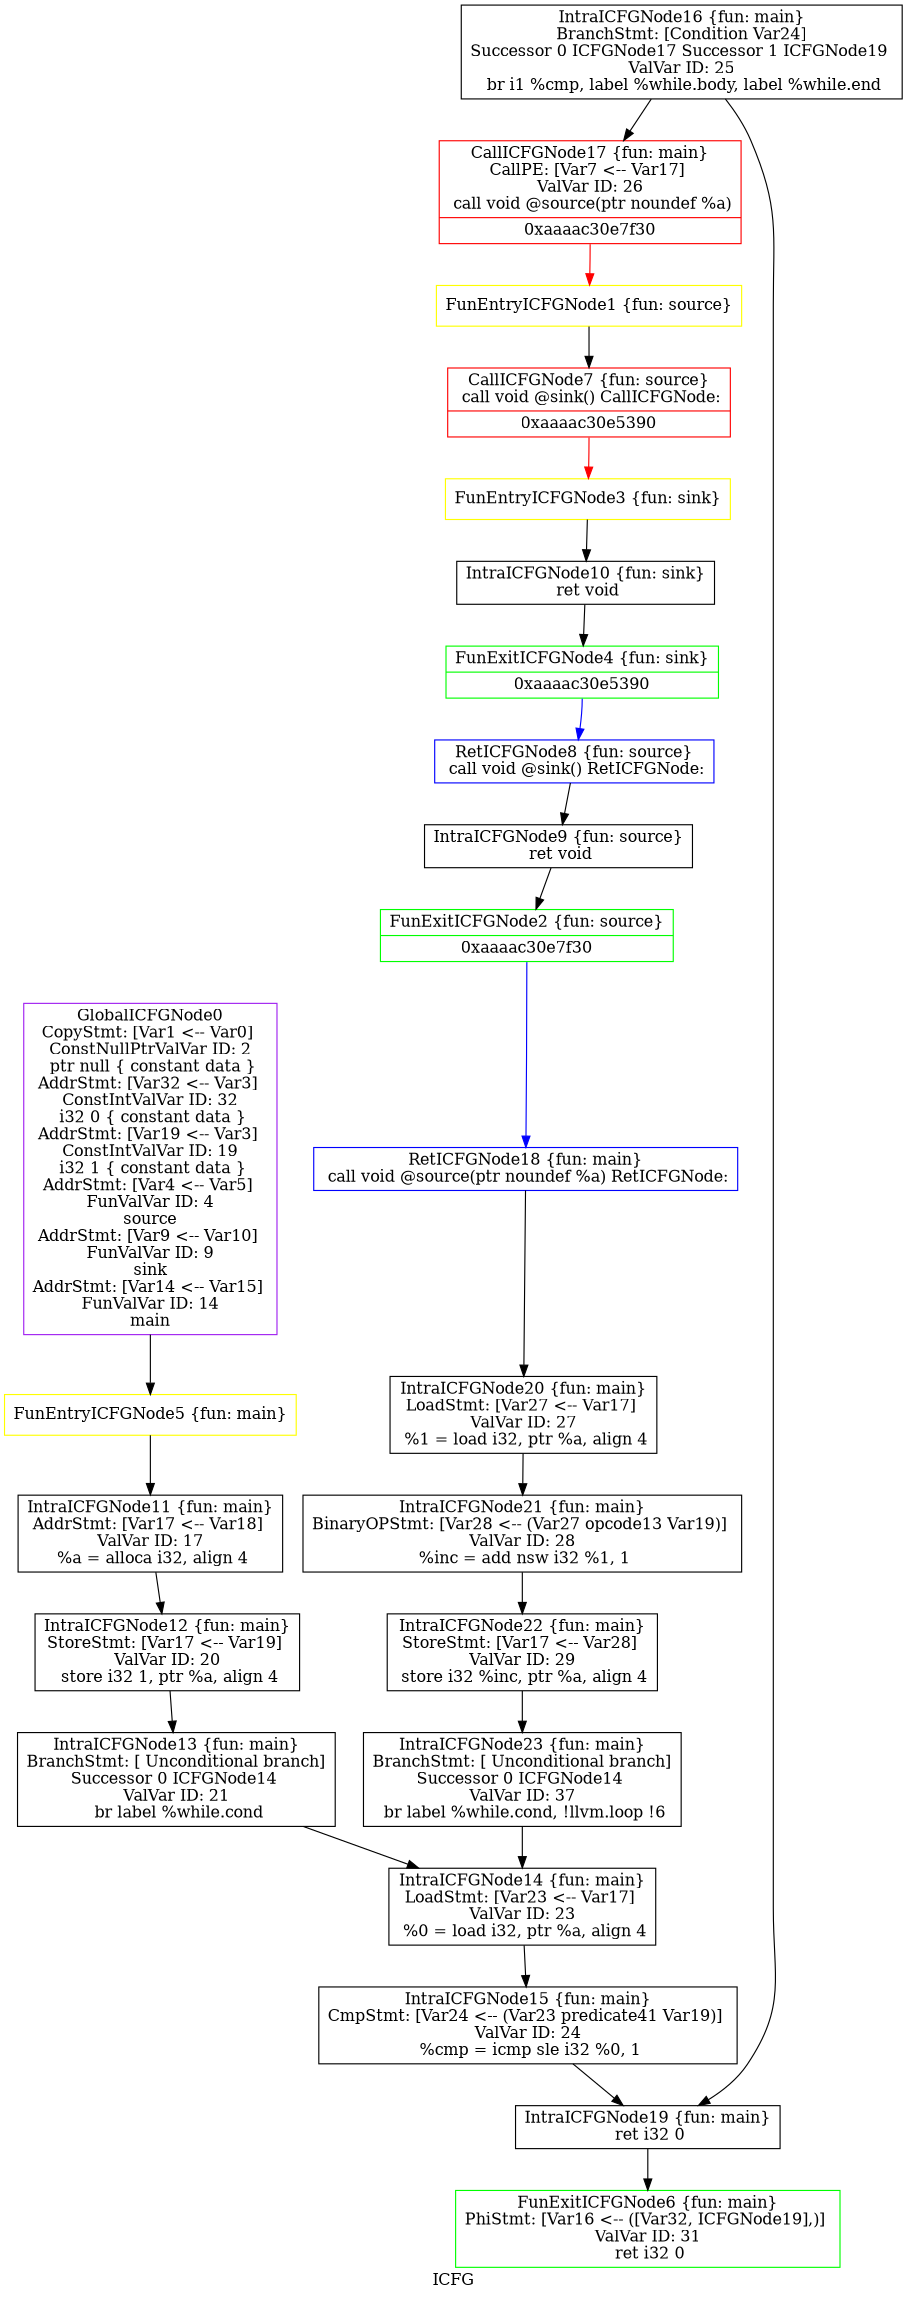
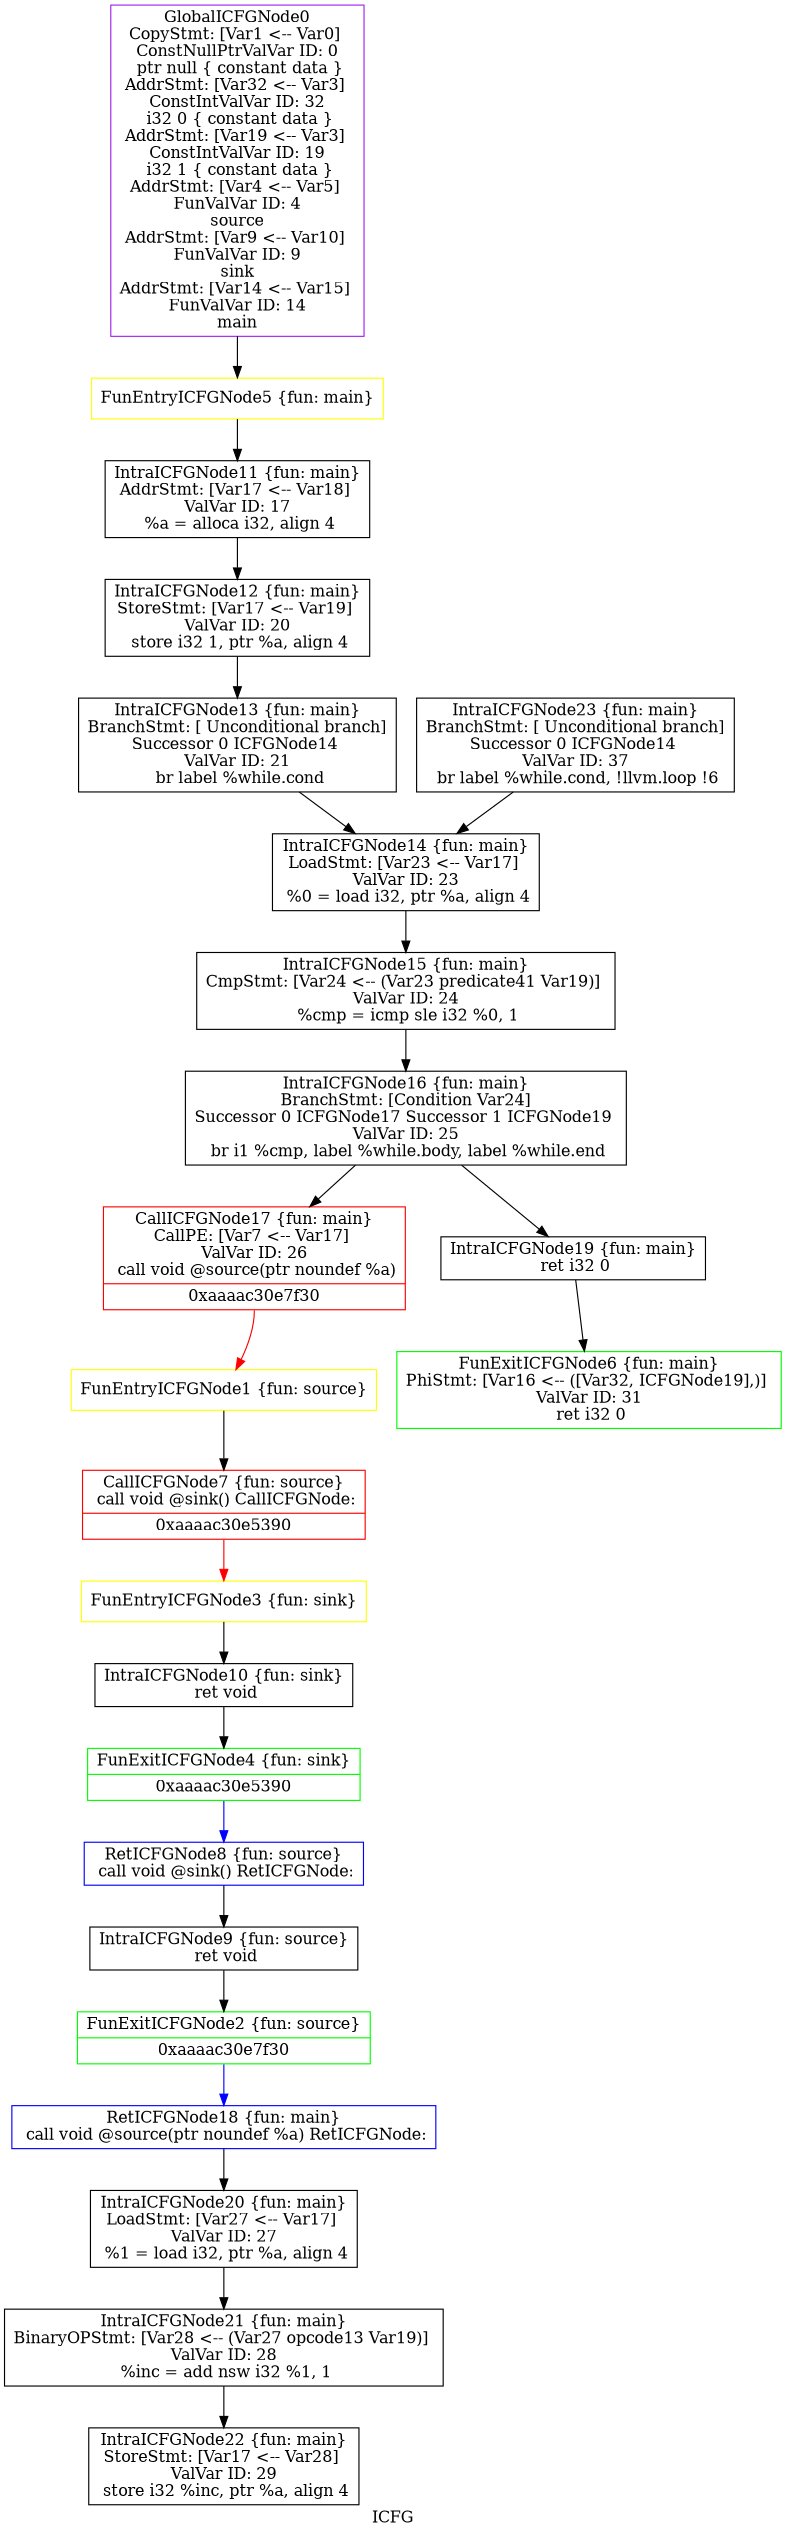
node "GlobalICFGNode0": text "ConstNullPtrValVar ID: 2" -> "ConstNullPtrValVar ID: 0"
edge "IntraICFGNode22 {fun: main}" -> "IntraICFGNode23 {fun: main}": removed
edge "IntraICFGNode15 {fun: main}" -> "IntraICFGNode19 {fun: main}": now "IntraICFGNode15 {fun: main}" -> "IntraICFGNode16 {fun: main}"
